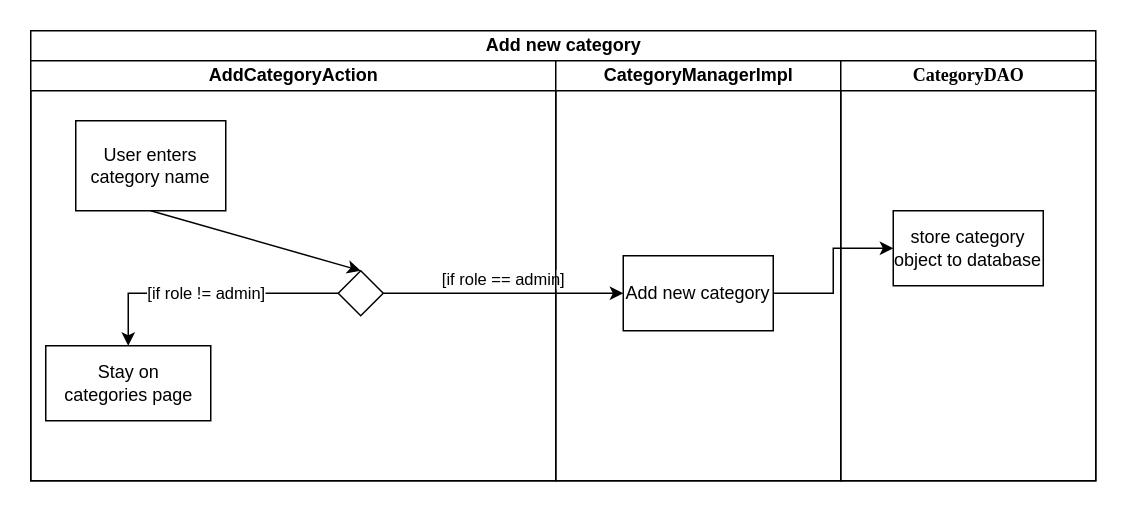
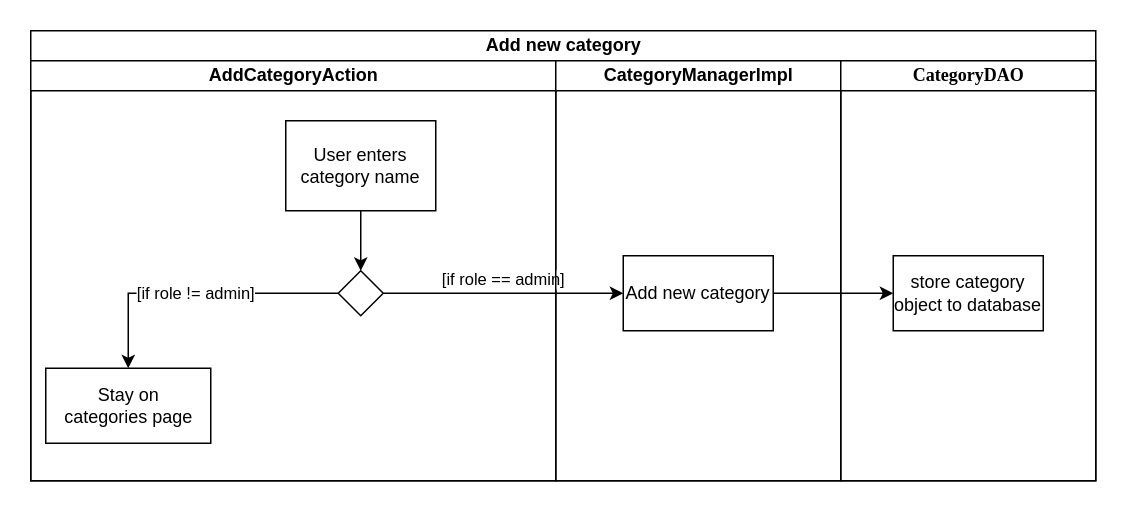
node "User enters category name": moved (151, 166) -> (361, 166)
node "store category object to database": moved (968, 248) -> (968, 293)
node "Stay on categories page": moved (128, 383) -> (128, 406)
